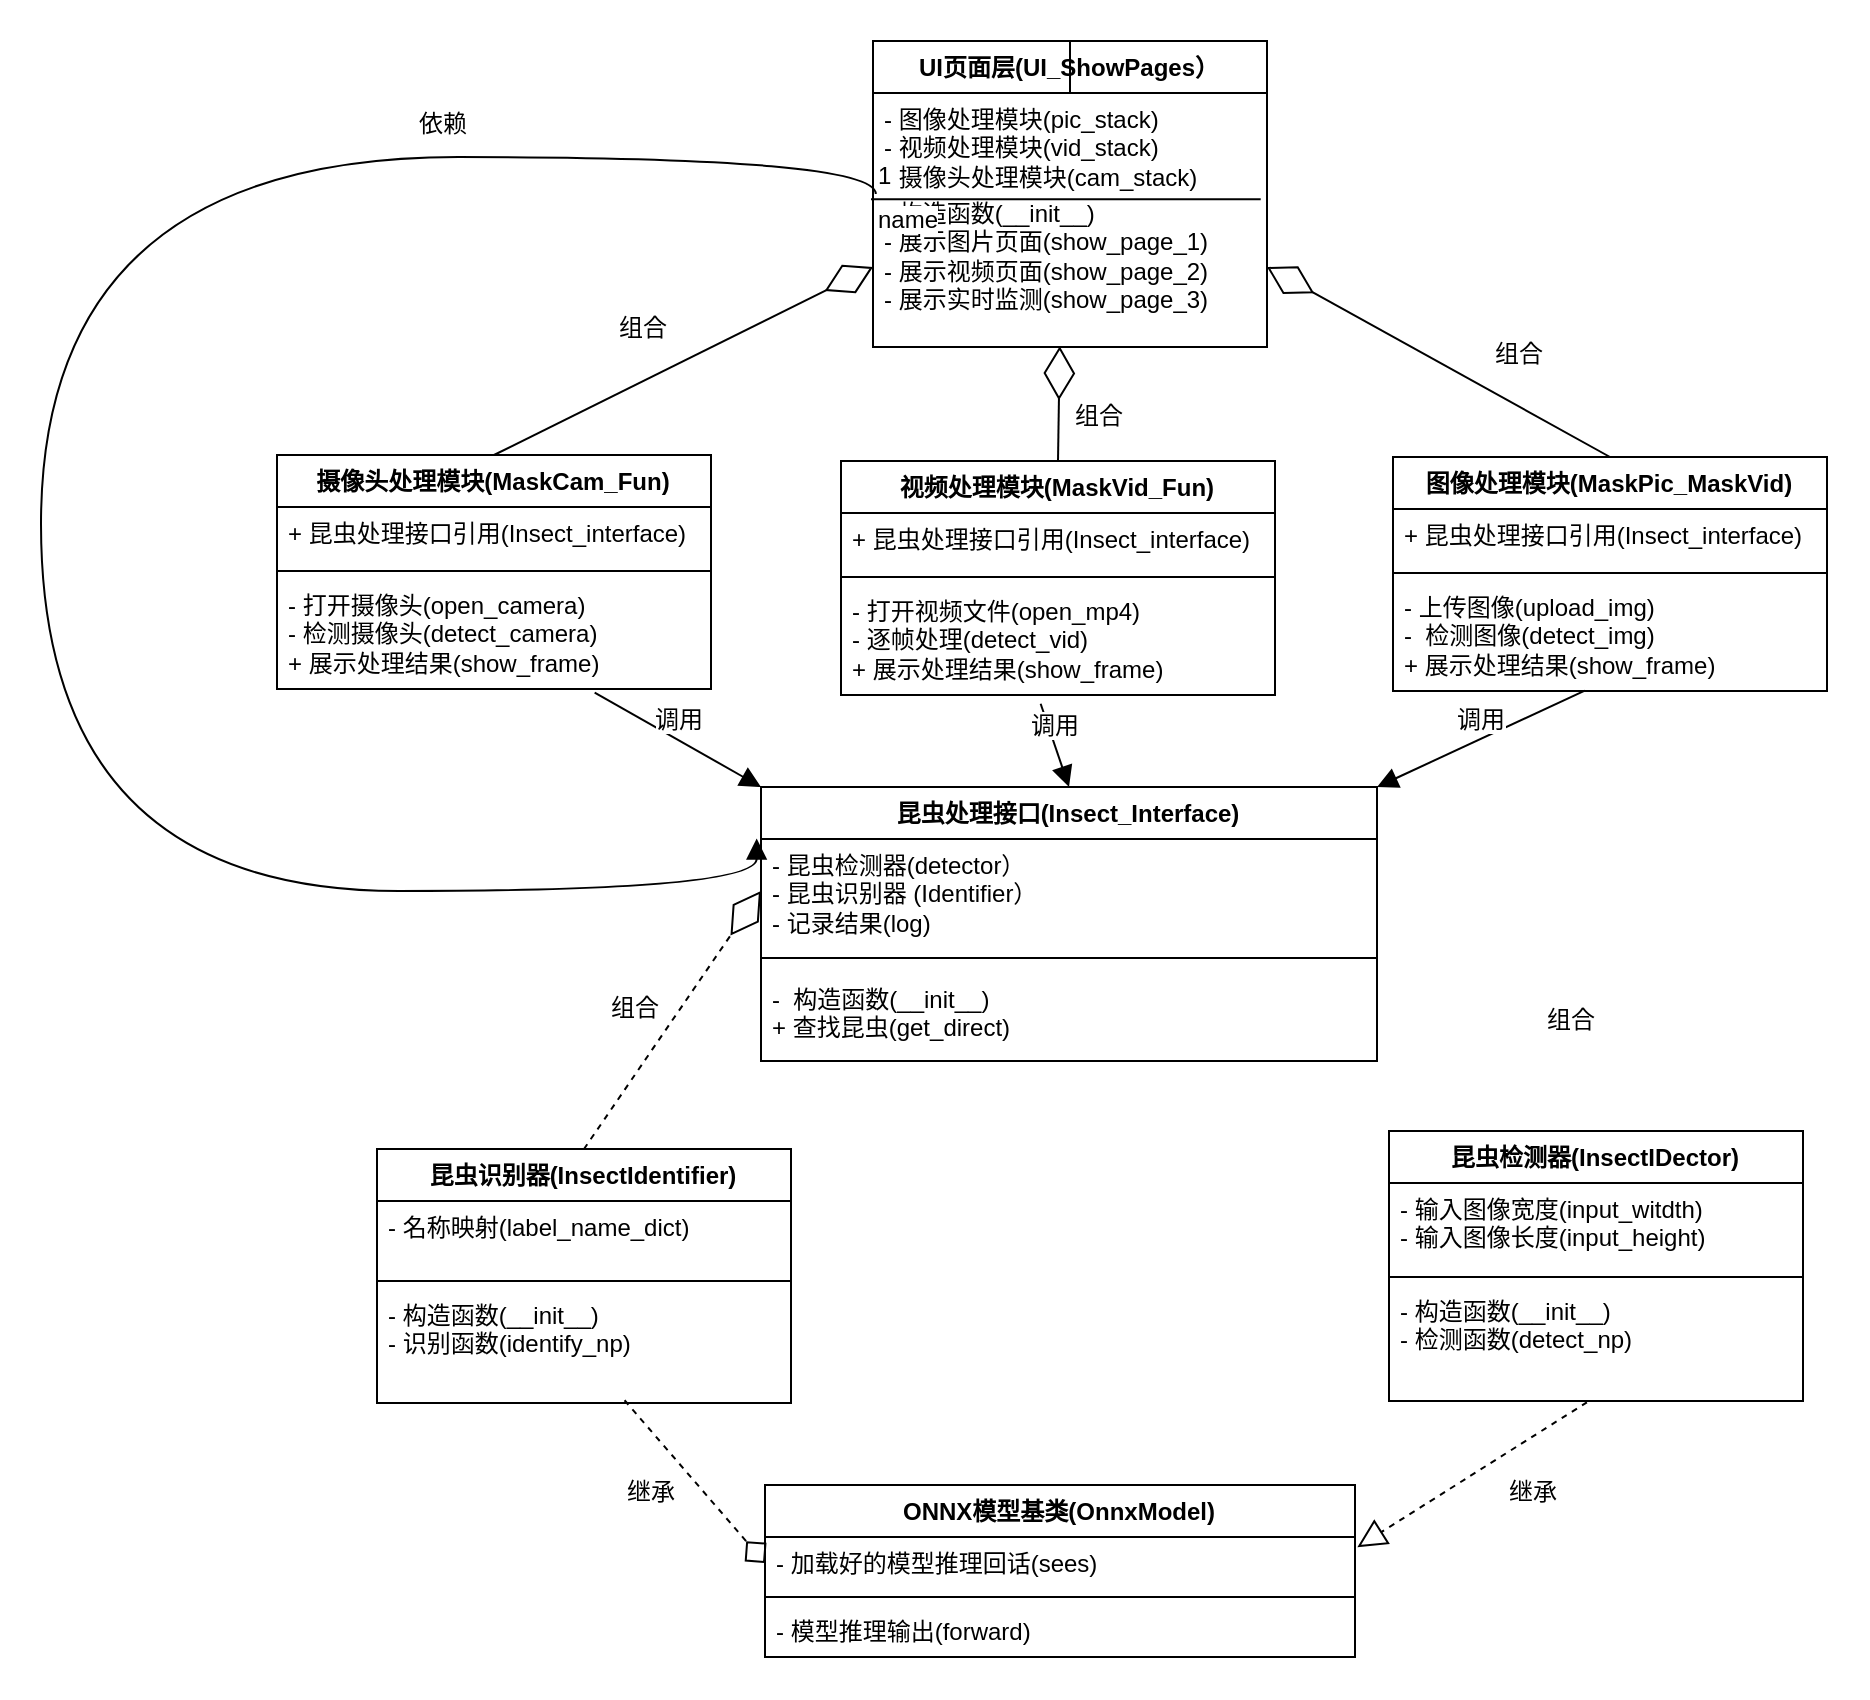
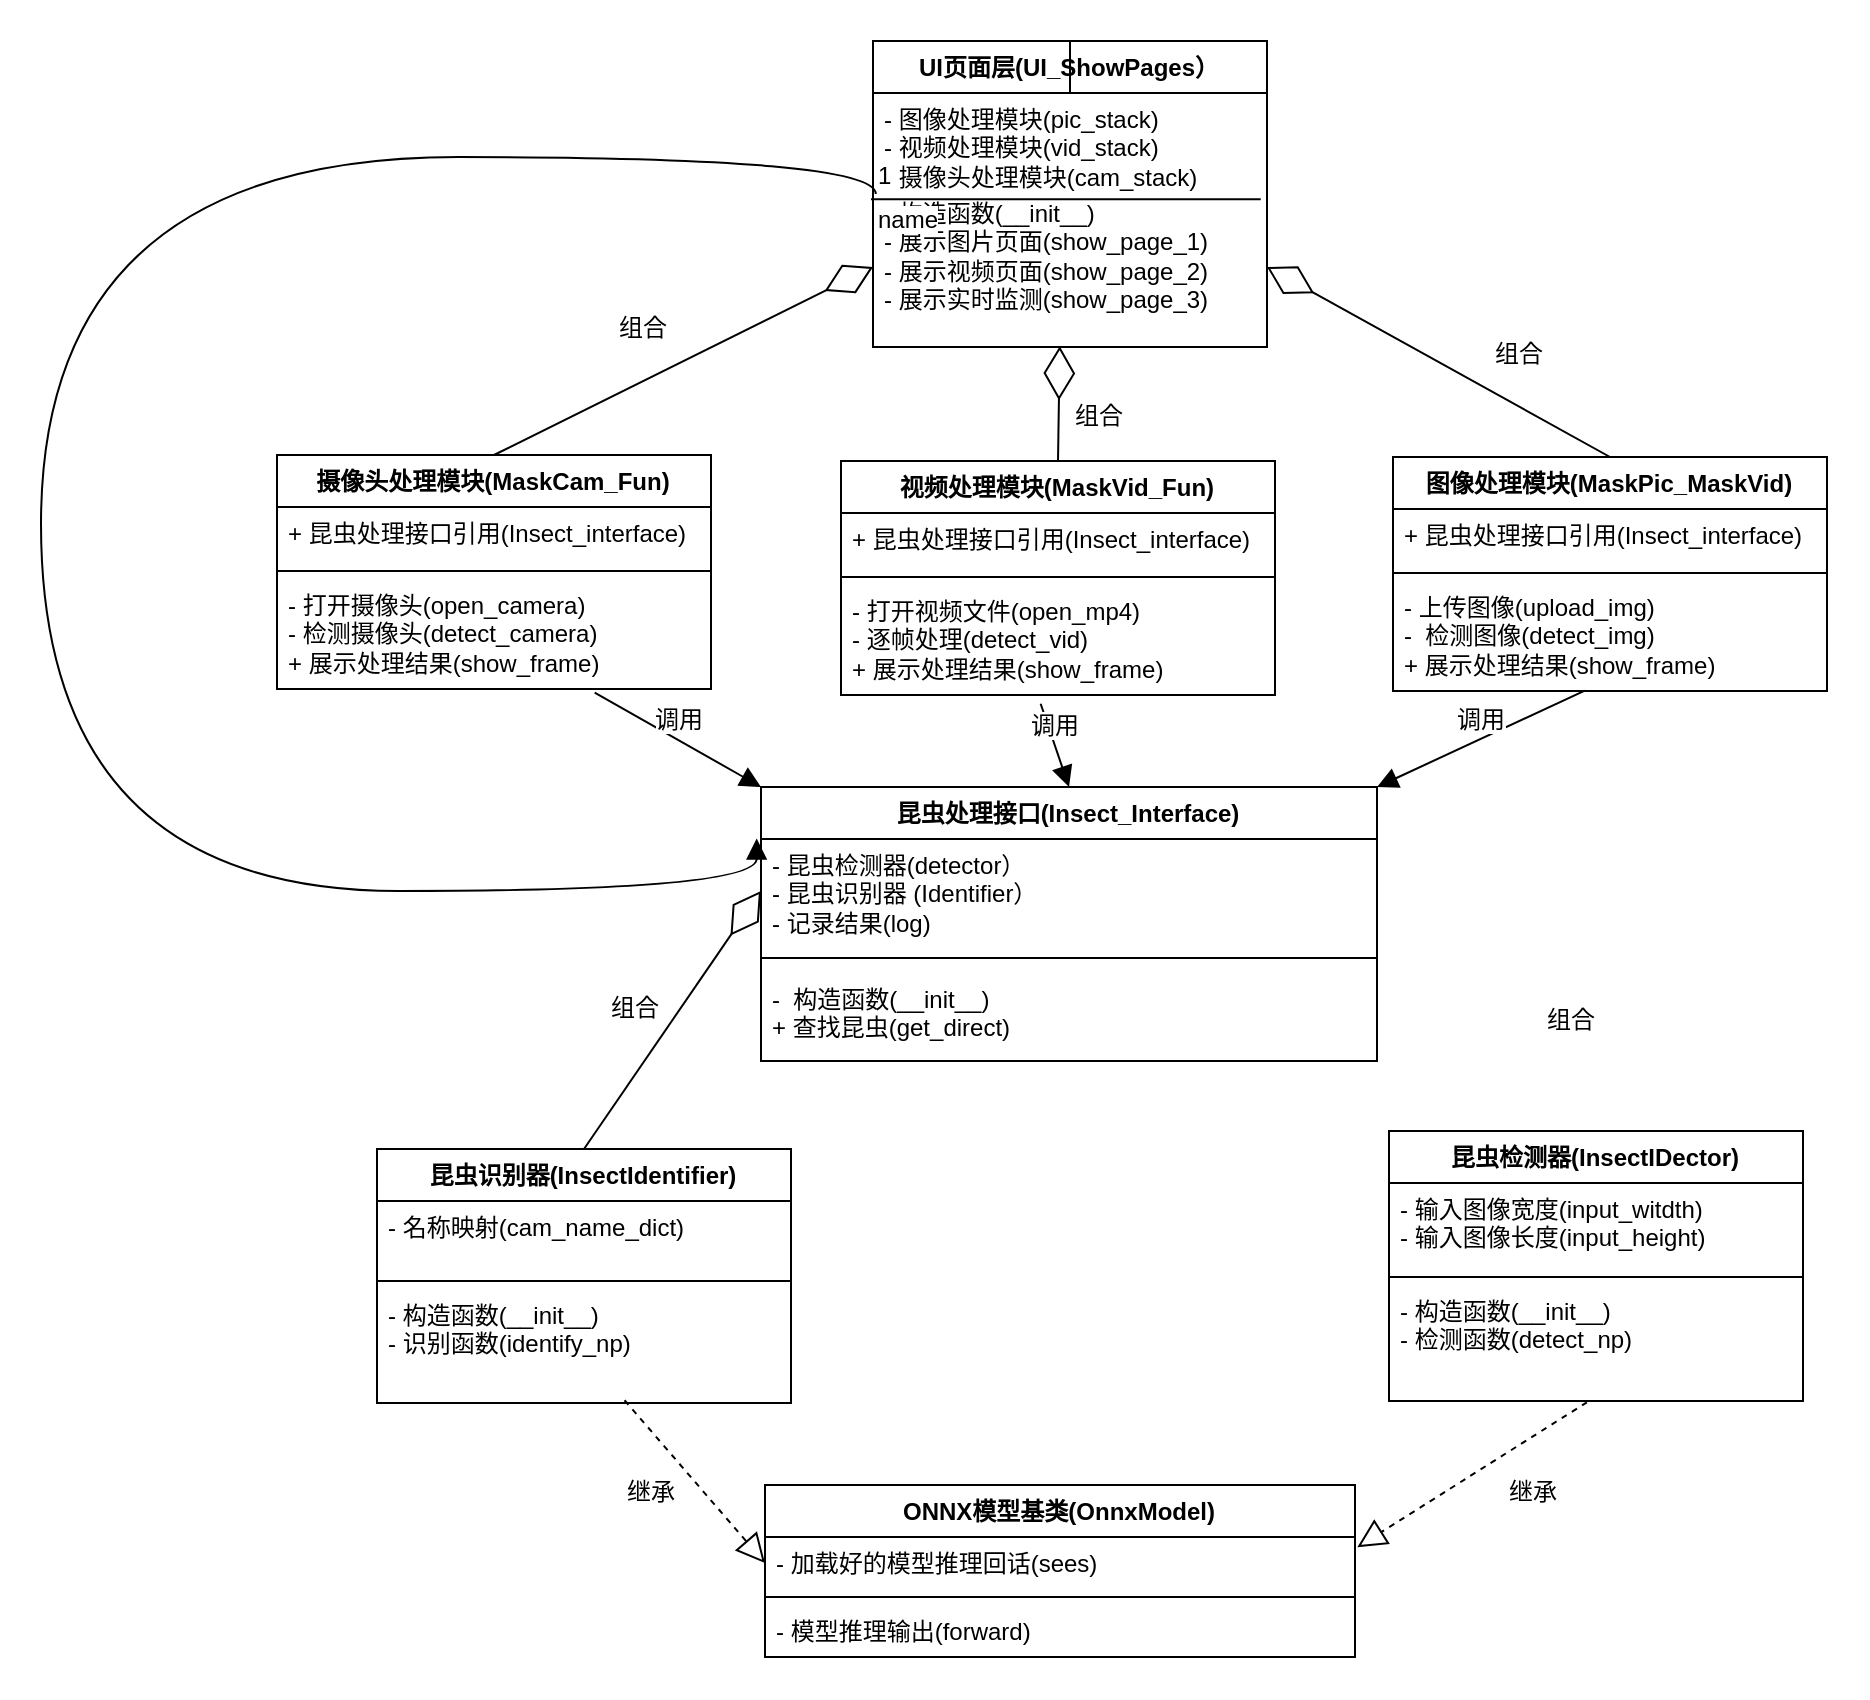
node "依赖": removed
edge "昆虫识别器(InsectIdentifier)" -> "- 昆虫检测器(detector） - 昆虫识别器 (Identifier） - 记录结果(log)": style dashed -> solid
node "- 名称映射(label_name_dict)": label "- 名称映射(label_name_dict)" -> "- 名称映射(cam_name_dict)"
edge "- 构造函数(__init__) - 识别函数(identify_np)" -> "- 加载好的模型推理回话(sees)": arrowhead diamond -> block
